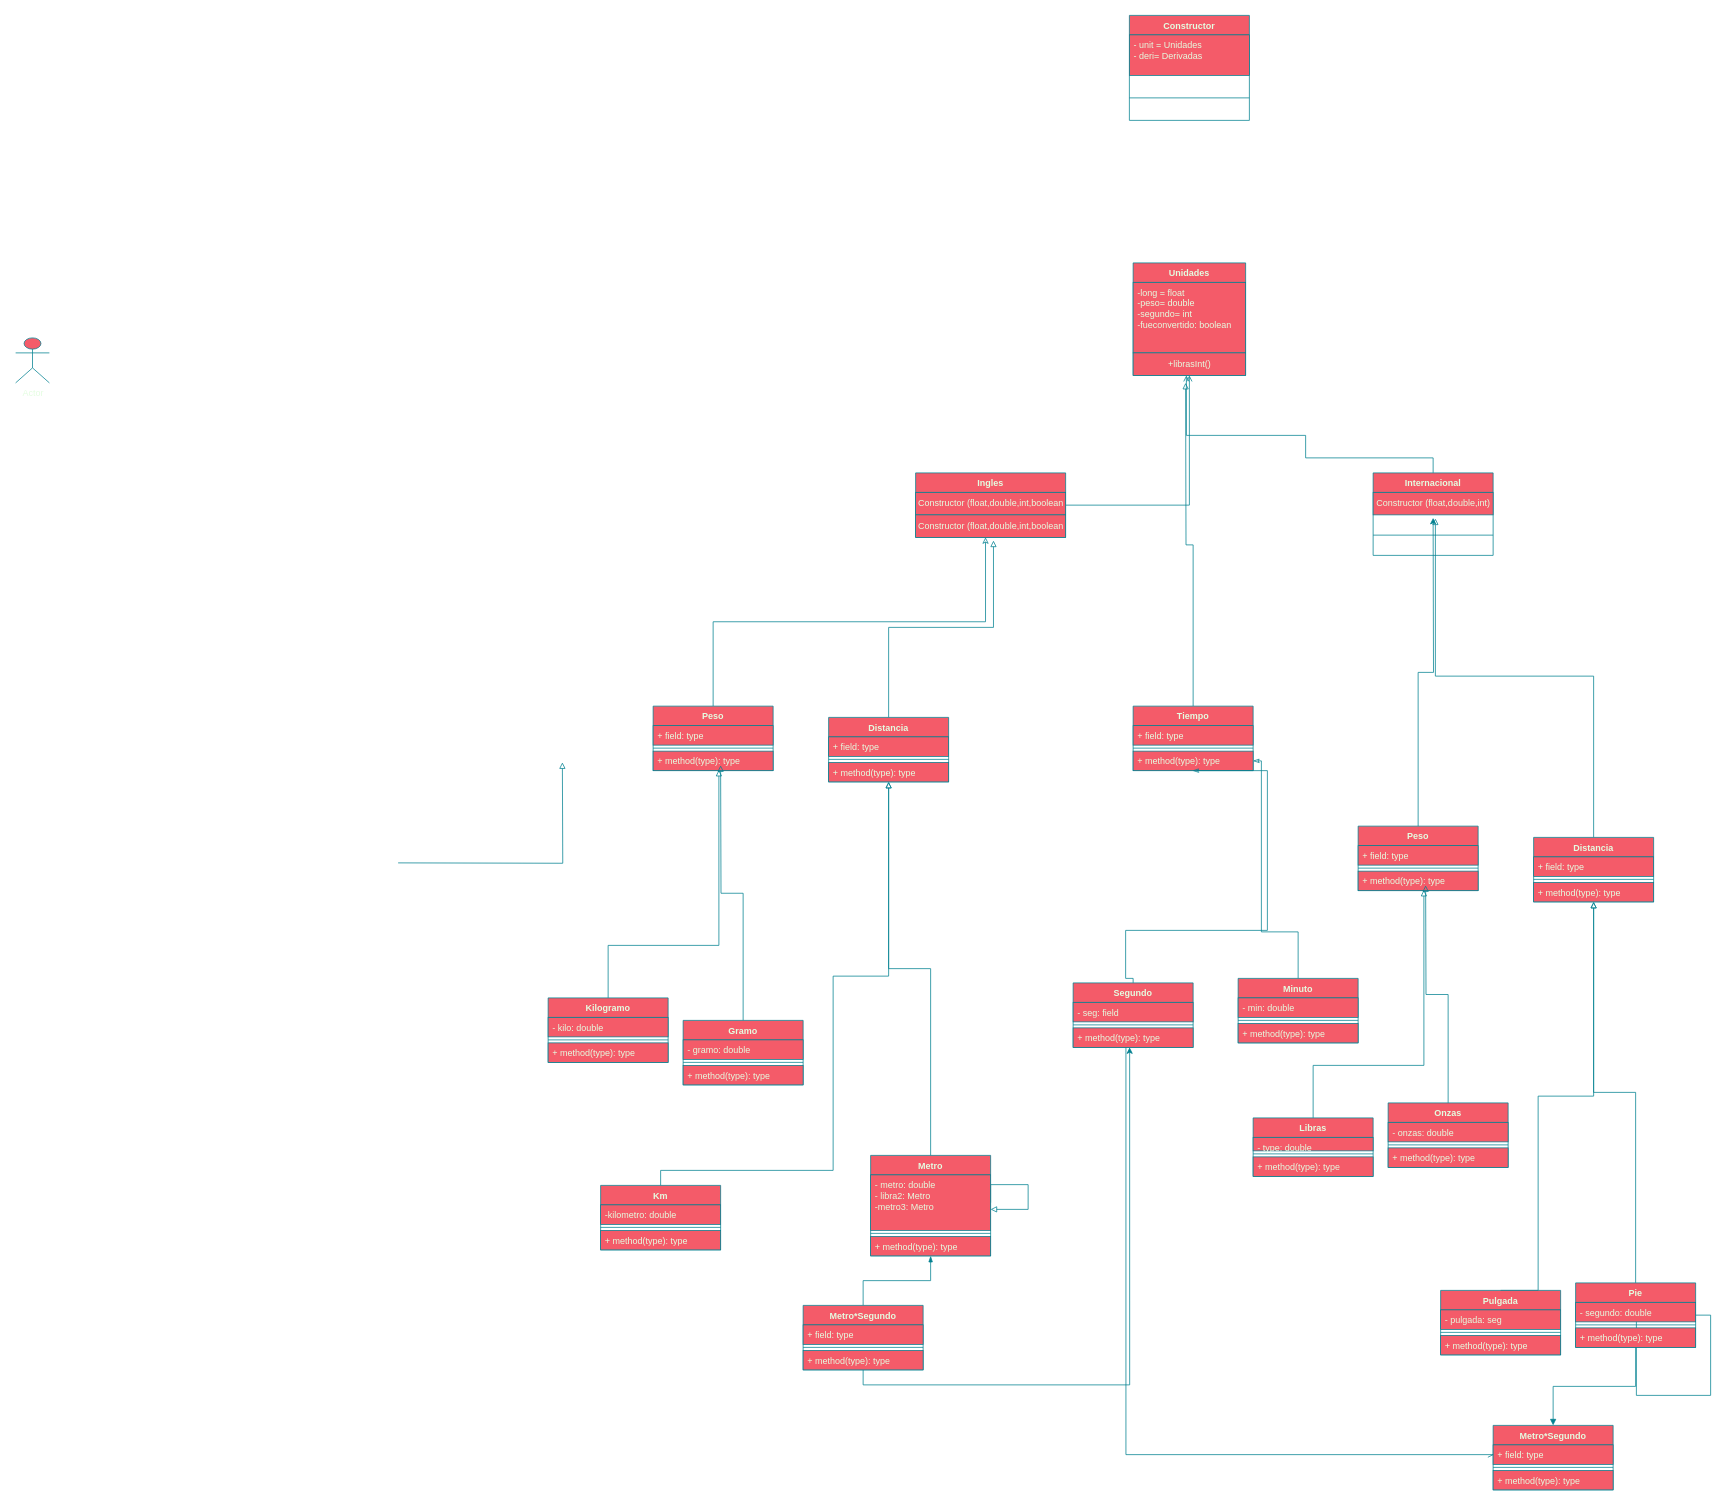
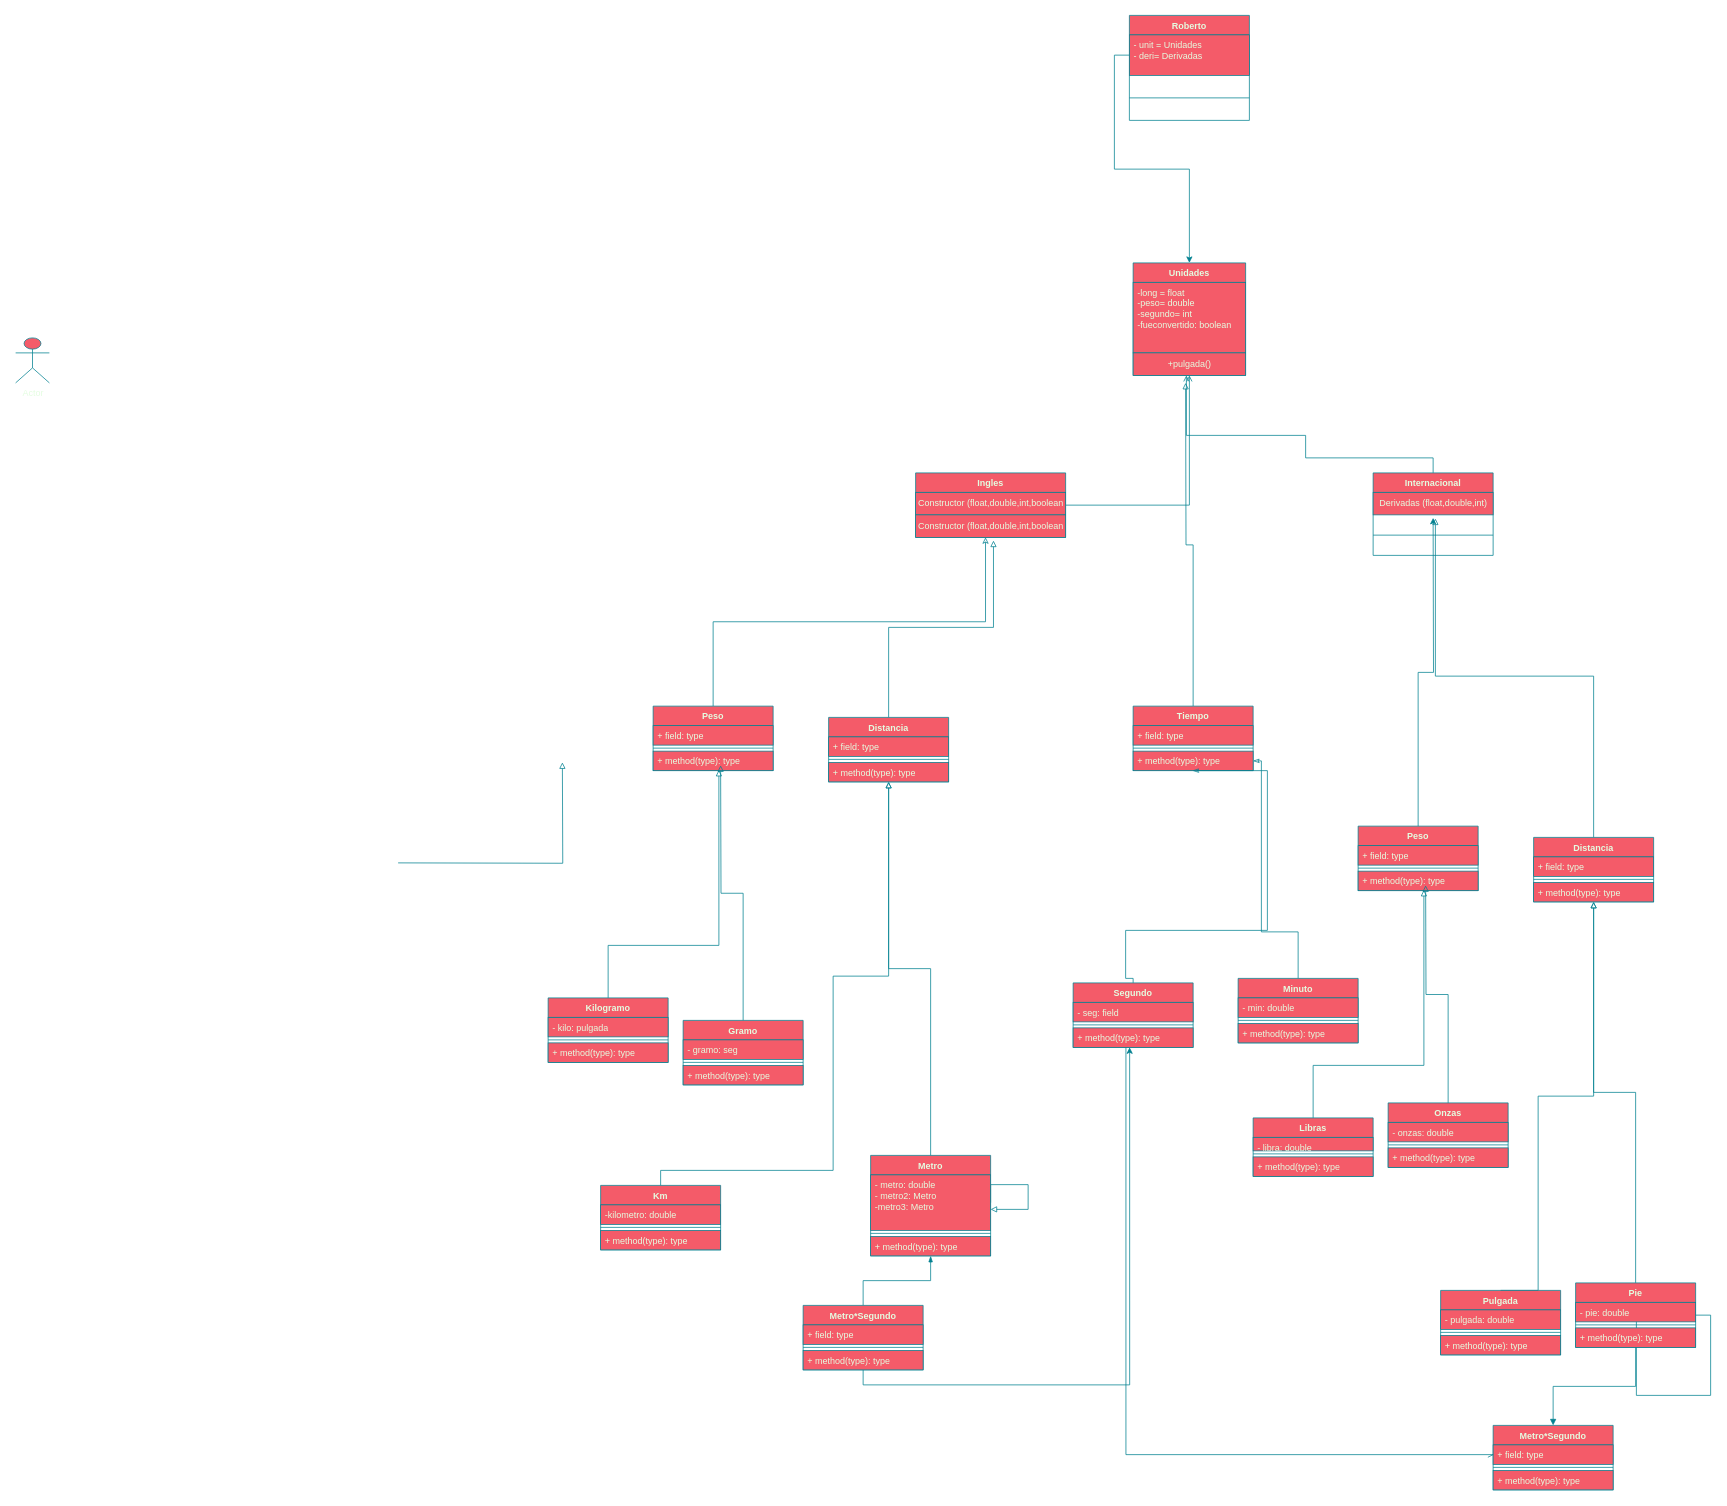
node "Constructor": label "Constructor" -> "Roberto"
edge "- unit = Unidades - deri= Derivadas" -> "Unidades": added
node "+librasInt()": label "+librasInt()" -> "+pulgada()"
node "Constructor (float,double,int)": label "Constructor (float,double,int)" -> "Derivadas (float,double,int)"
node "- kilo: double": label "- kilo: double" -> "- kilo: pulgada"
node "- gramo: double": label "- gramo: double" -> "- gramo: seg"
node "- type: double": label "- type: double" -> "- libra: double"
node "- metro: double - libra2: Metro -metro3: Metro": label "- metro: double - libra2: Metro -metro3: Metro" -> "- metro: double - metro2: Metro -metro3: Metro"
node "- segundo: double": label "- segundo: double" -> "- pie: double"
node "- pulgada: seg": label "- pulgada: seg" -> "- pulgada: double"
